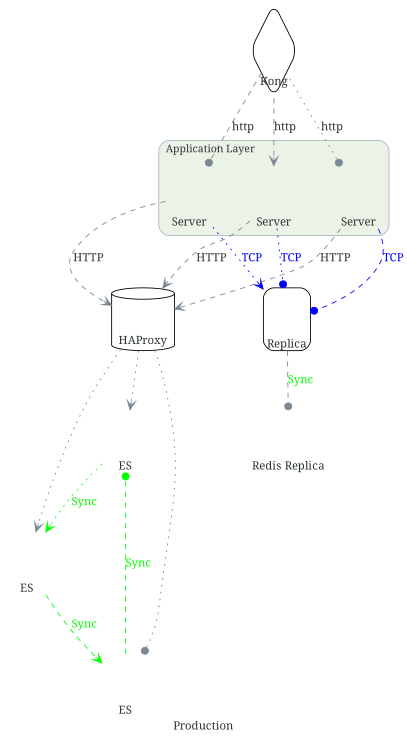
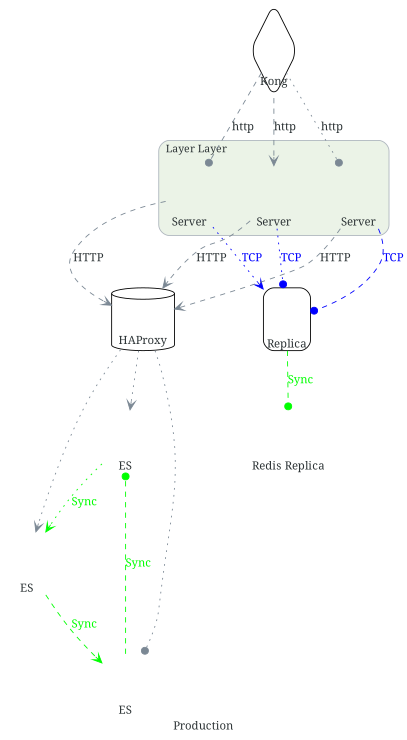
cluster "Application Layer": label "Application Layer" -> "Layer Layer"
edge "Replica" -> "Redis Replica": color #7b8894 -> green
